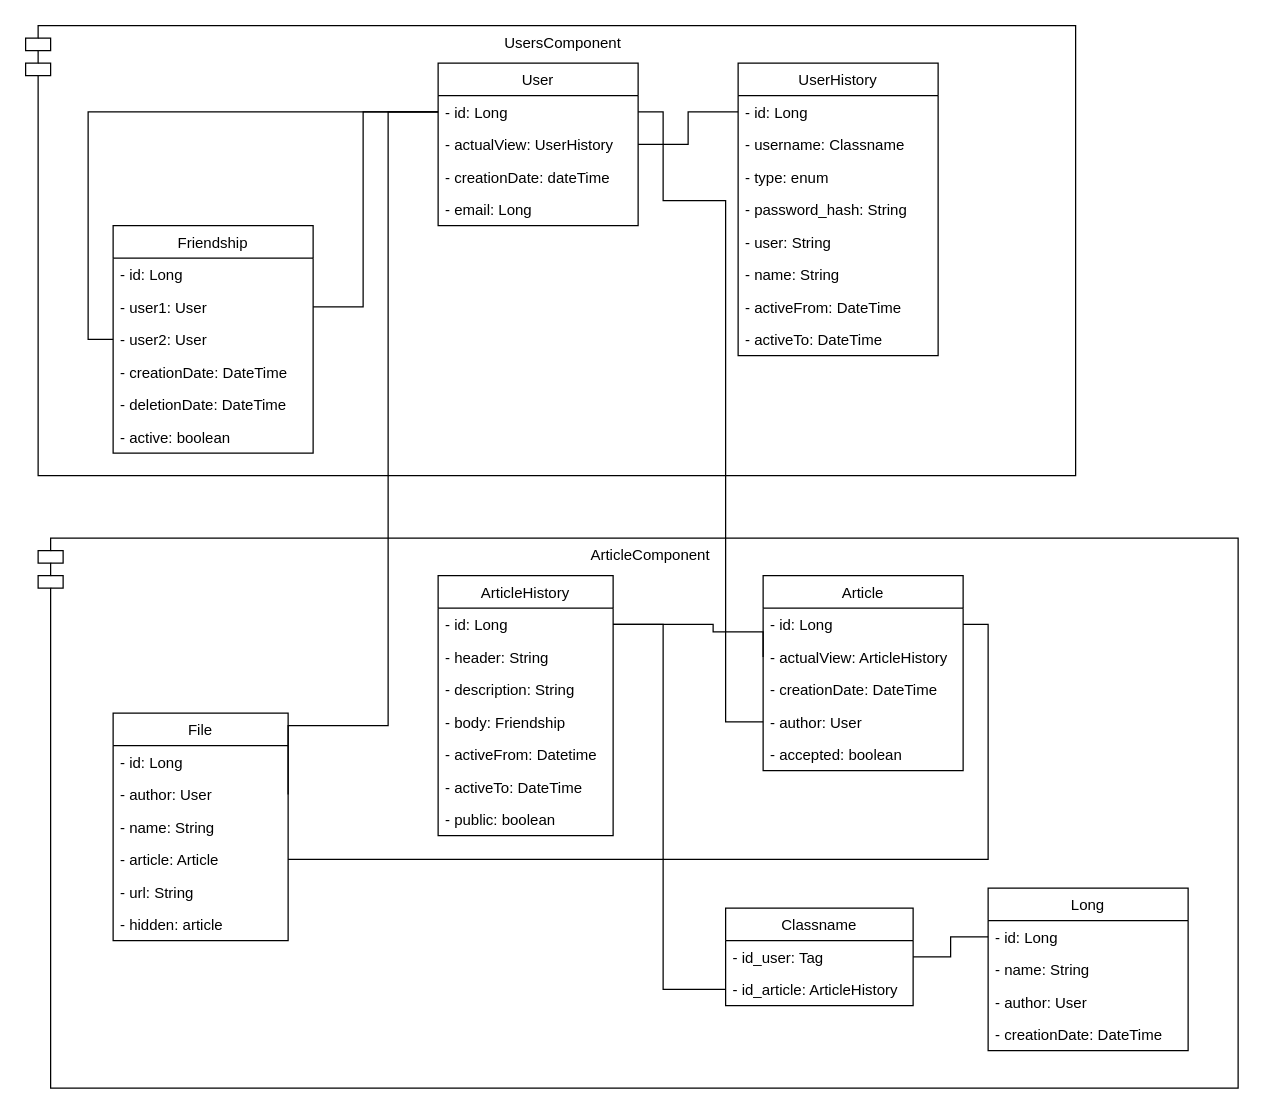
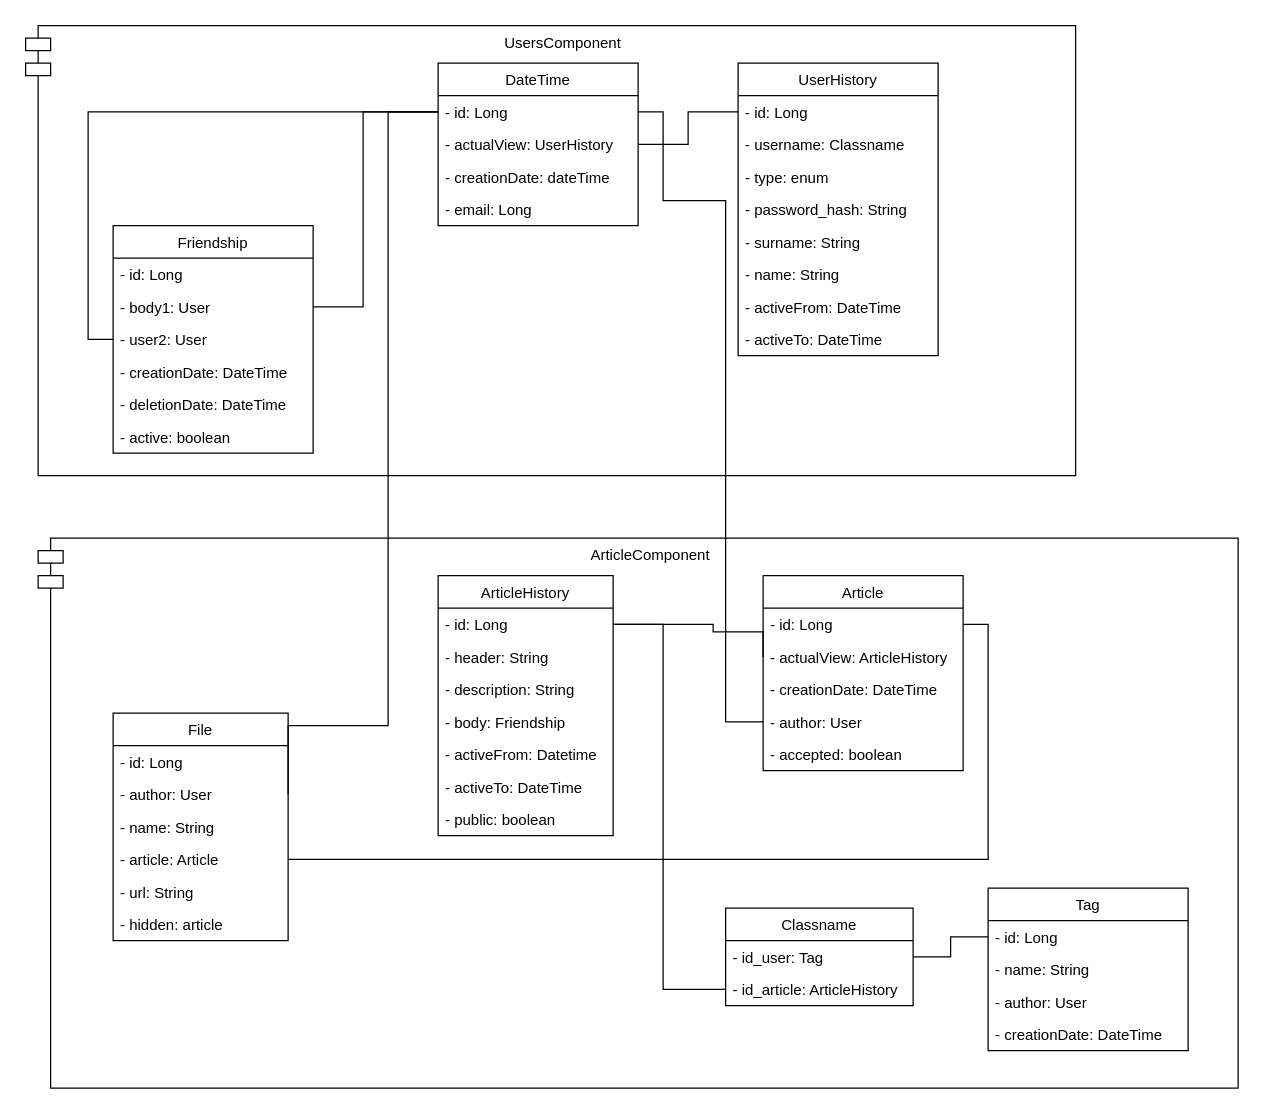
node "User": label "User" -> "DateTime"
node "- user: String": label "- user: String" -> "- surname: String"
node "- user1: User": label "- user1: User" -> "- body1: User"
node "Long": label "Long" -> "Tag"
